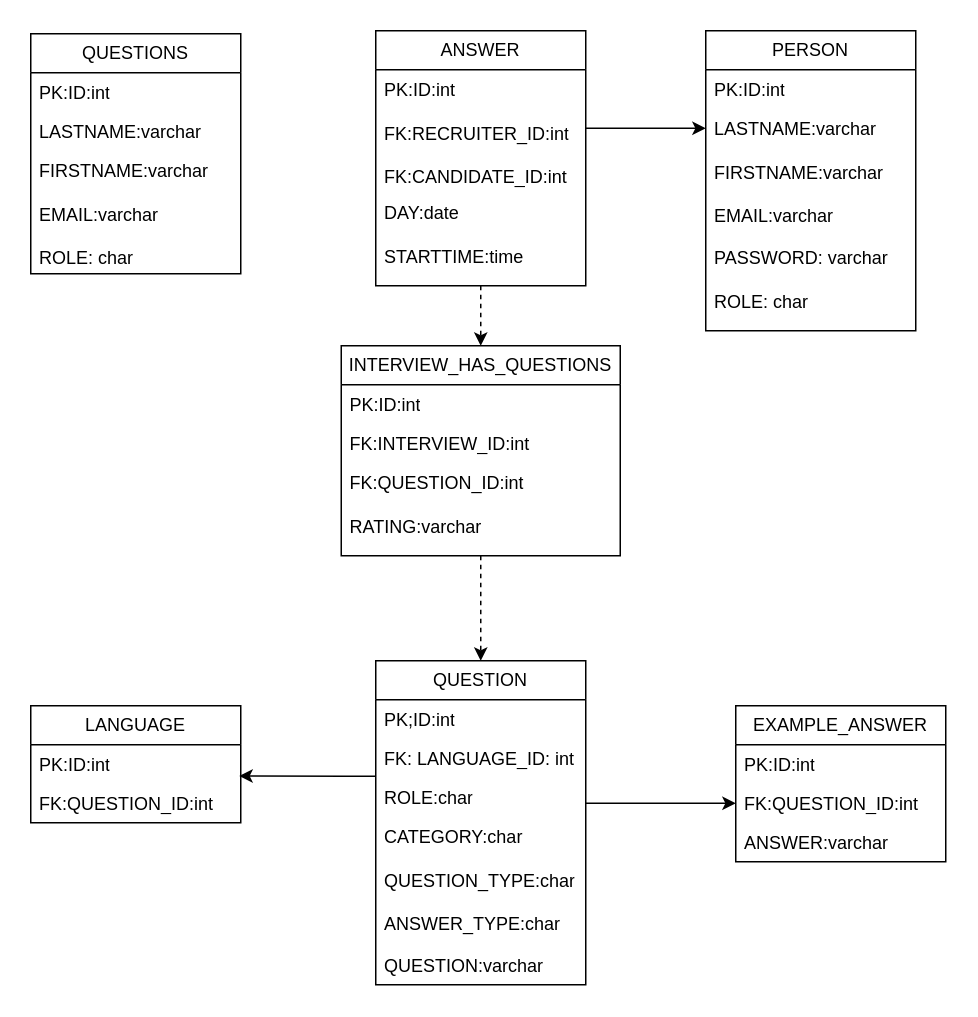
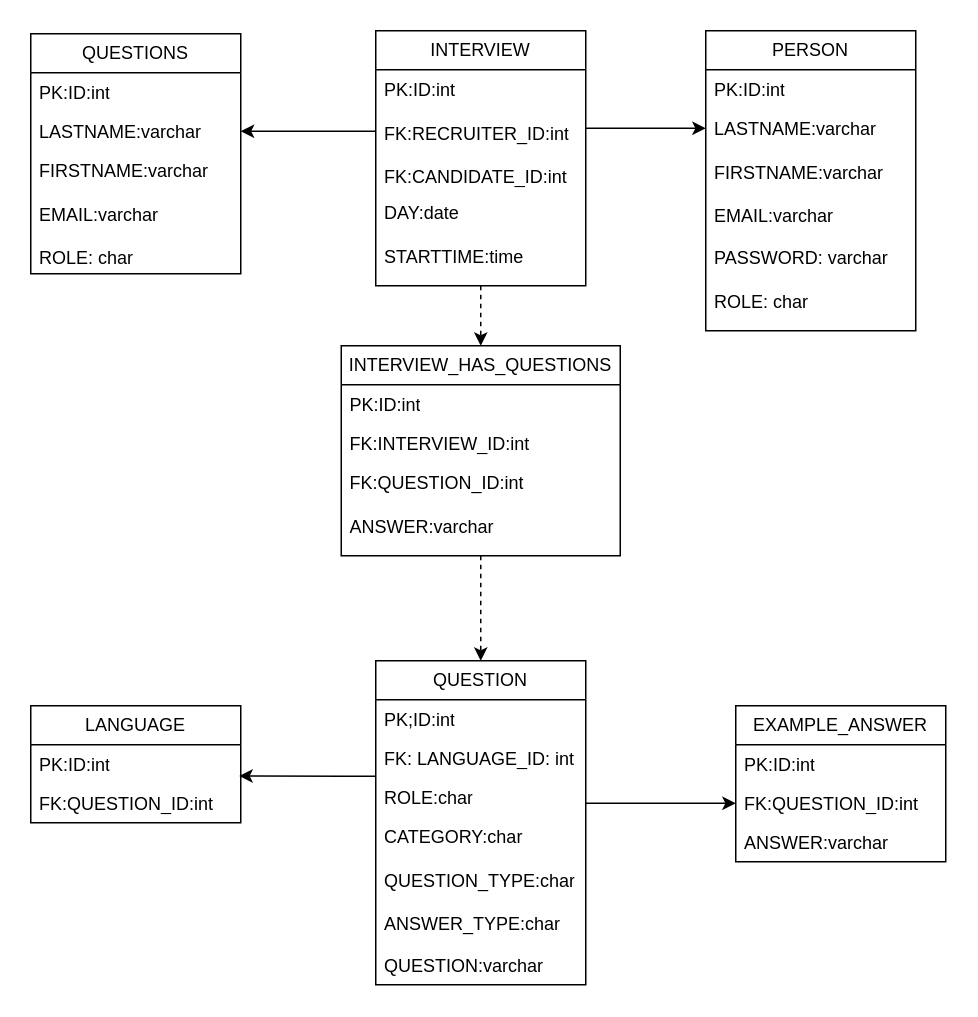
node "ANSWER": label "ANSWER" -> "INTERVIEW"
edge "PK:ID:int FK:RECRUITER_ID:int FK:CANDIDATE_ID:int" -> "LASTNAME:varchar": added
node "FK:QUESTION_ID:int RATING:varchar": label "FK:QUESTION_ID:int RATING:varchar" -> "FK:QUESTION_ID:int ANSWER:varchar"
